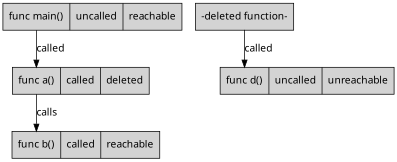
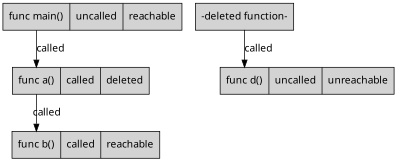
edge "func a()" -> "func b()": label "calls" -> "called"
